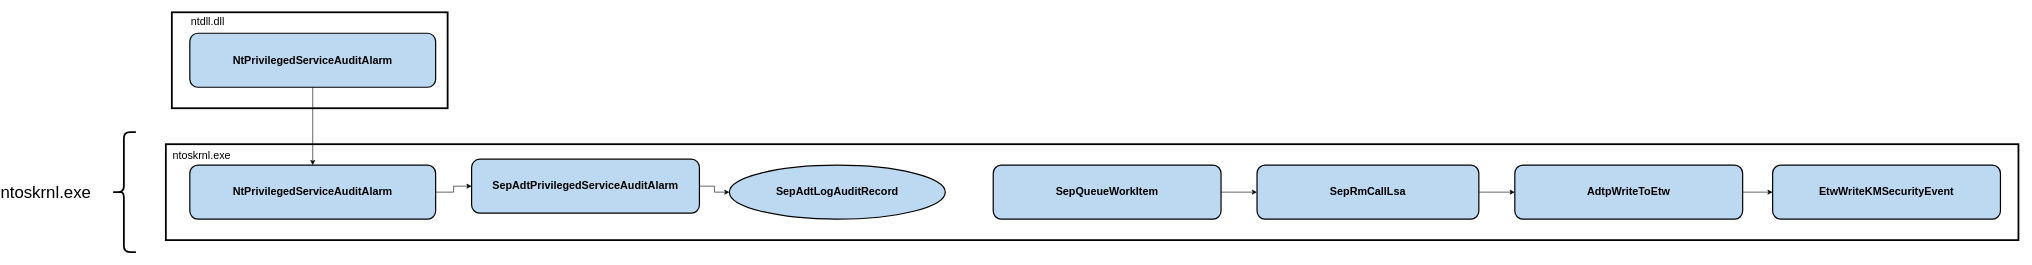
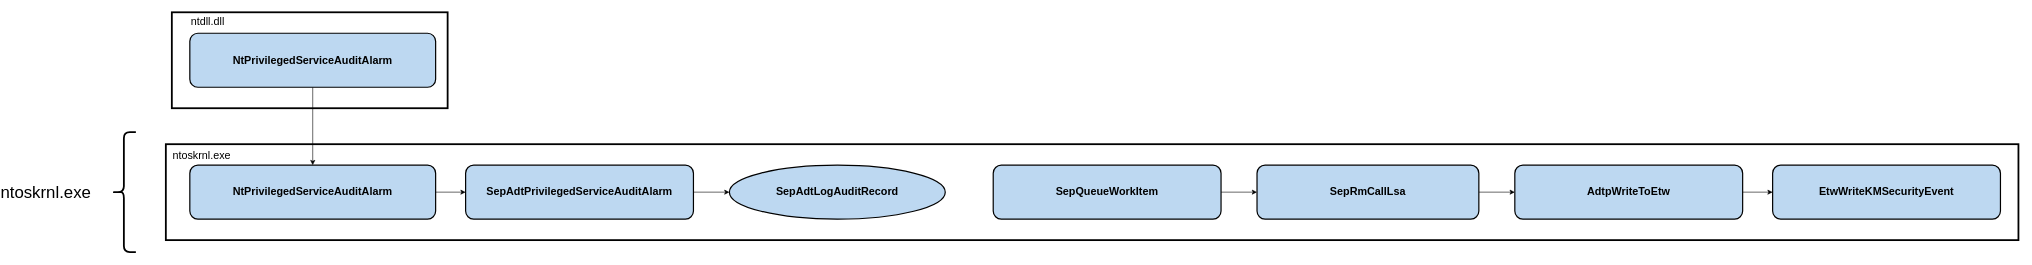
node "SepAdtPrivilegedServiceAuditAlarm": moved (585, 186) -> (579, 192)
